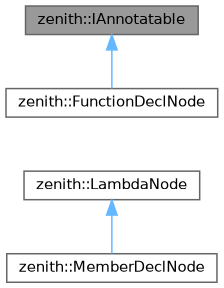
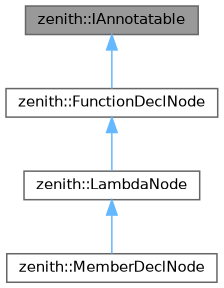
edge "zenith::LambdaNode" -> "zenith::FunctionDeclNode": added
